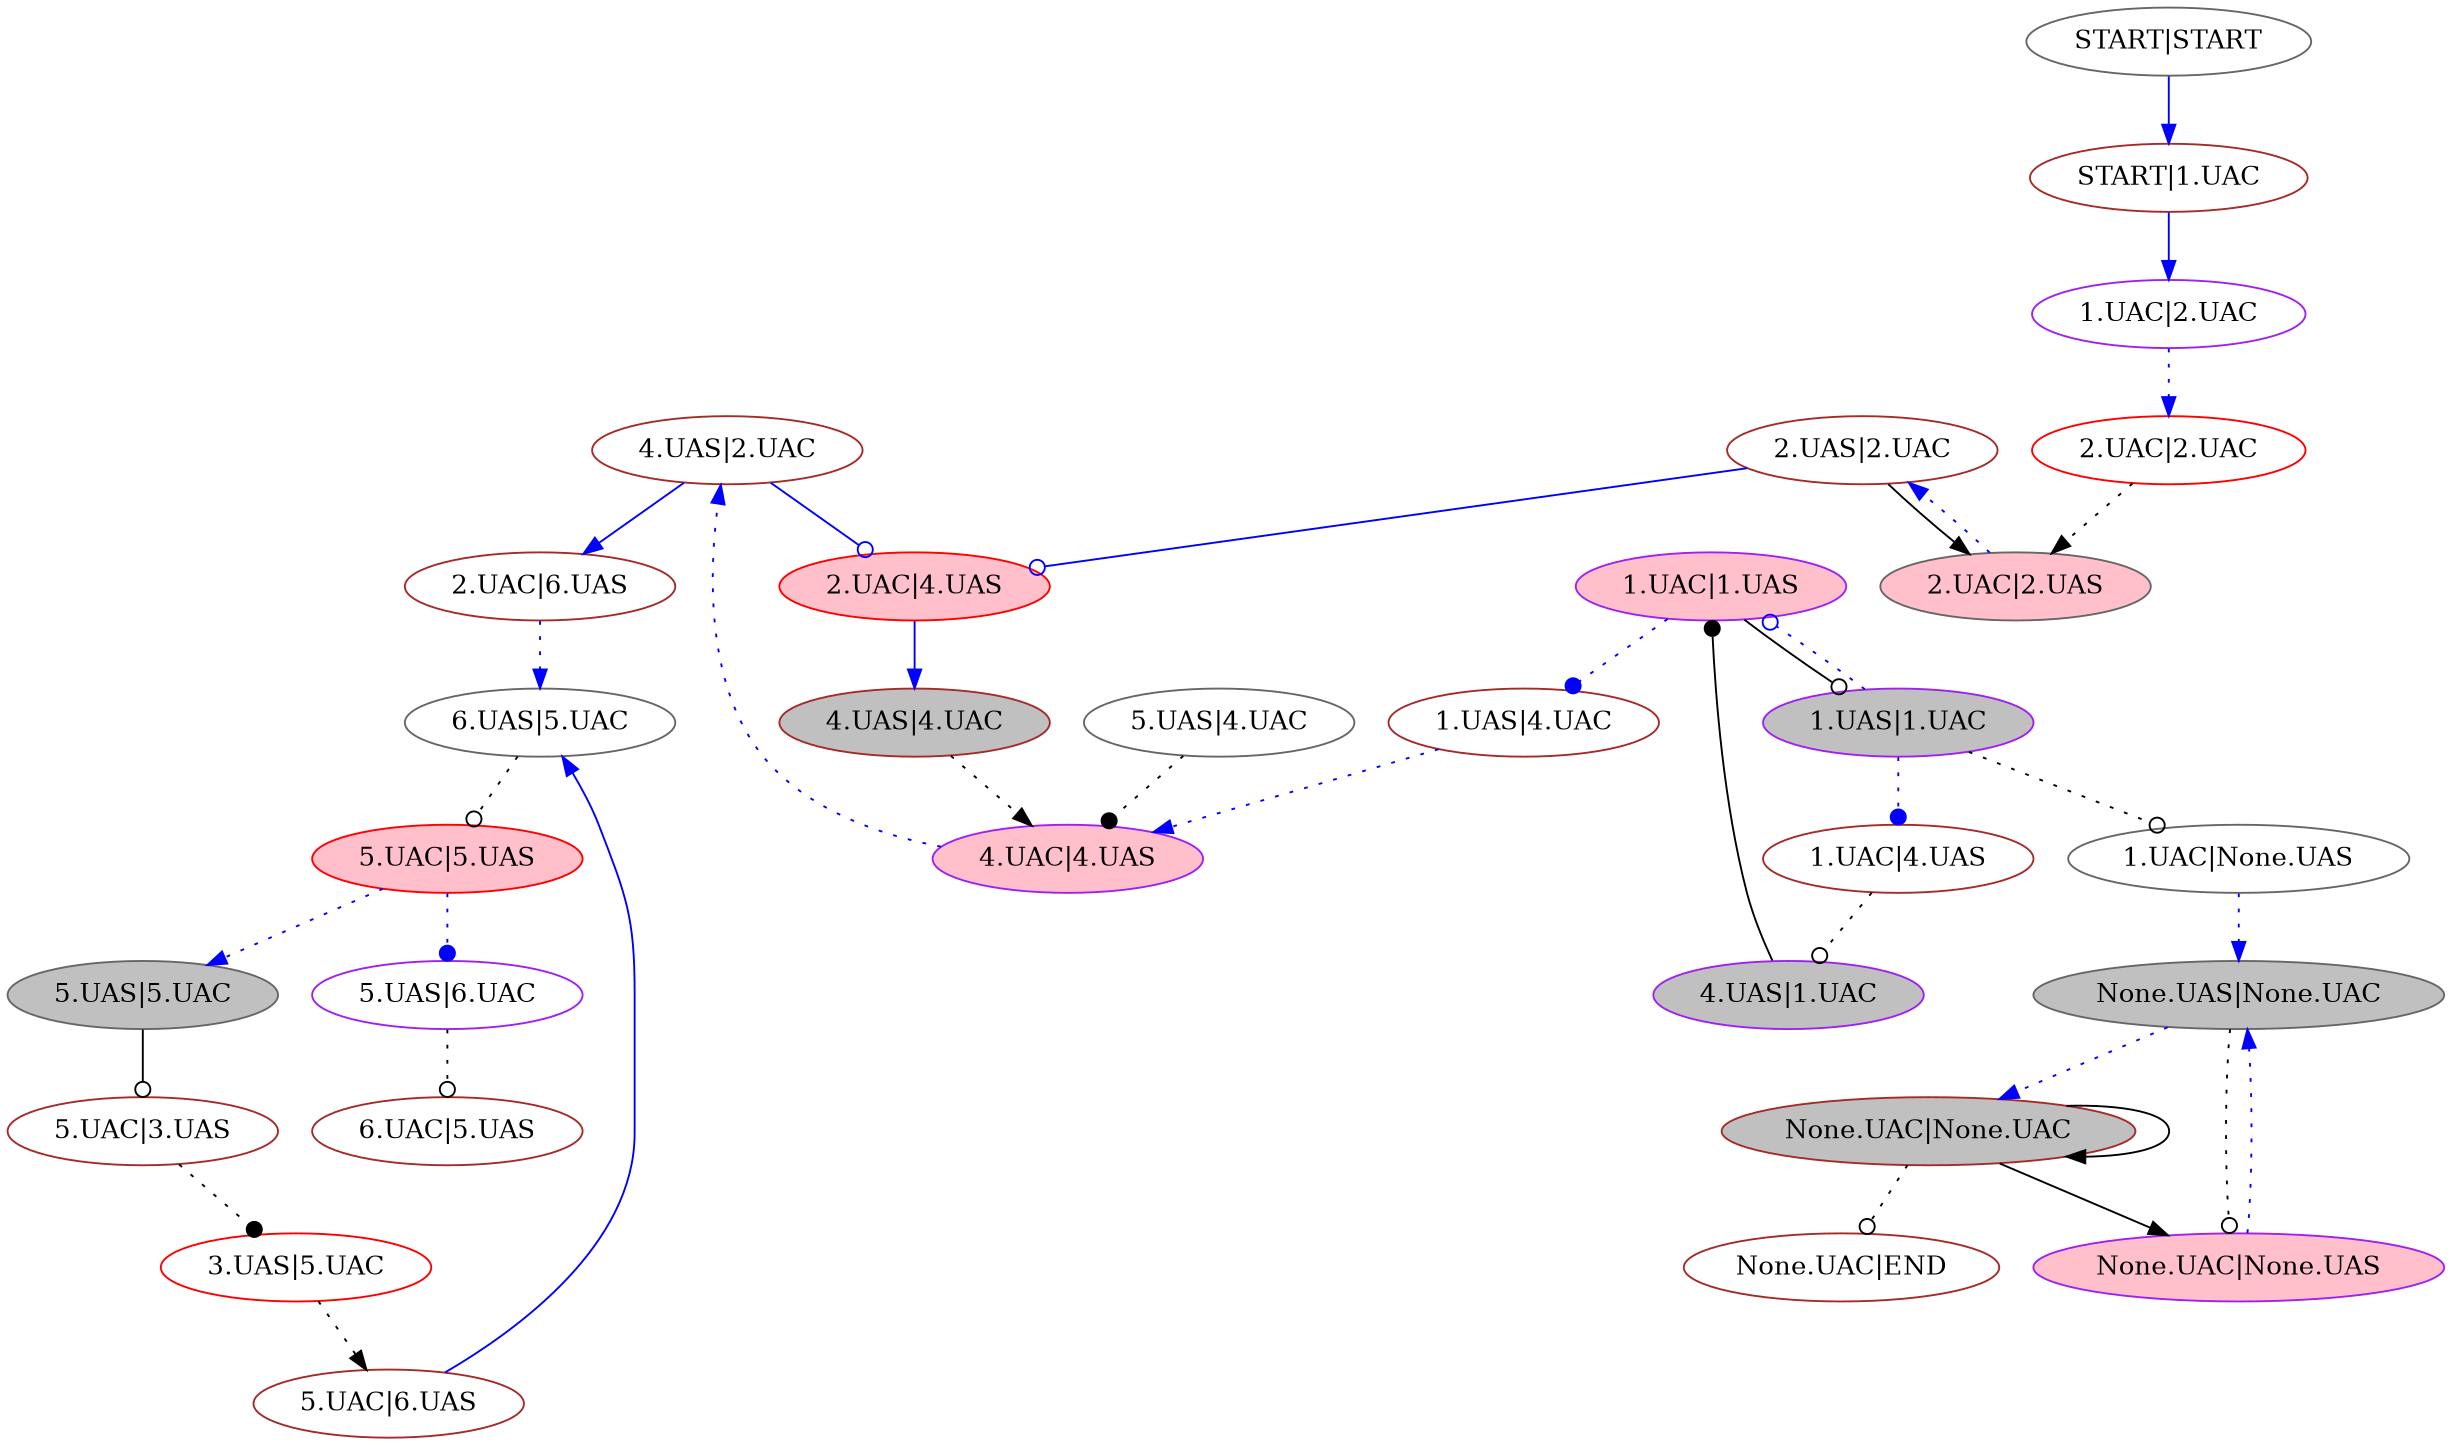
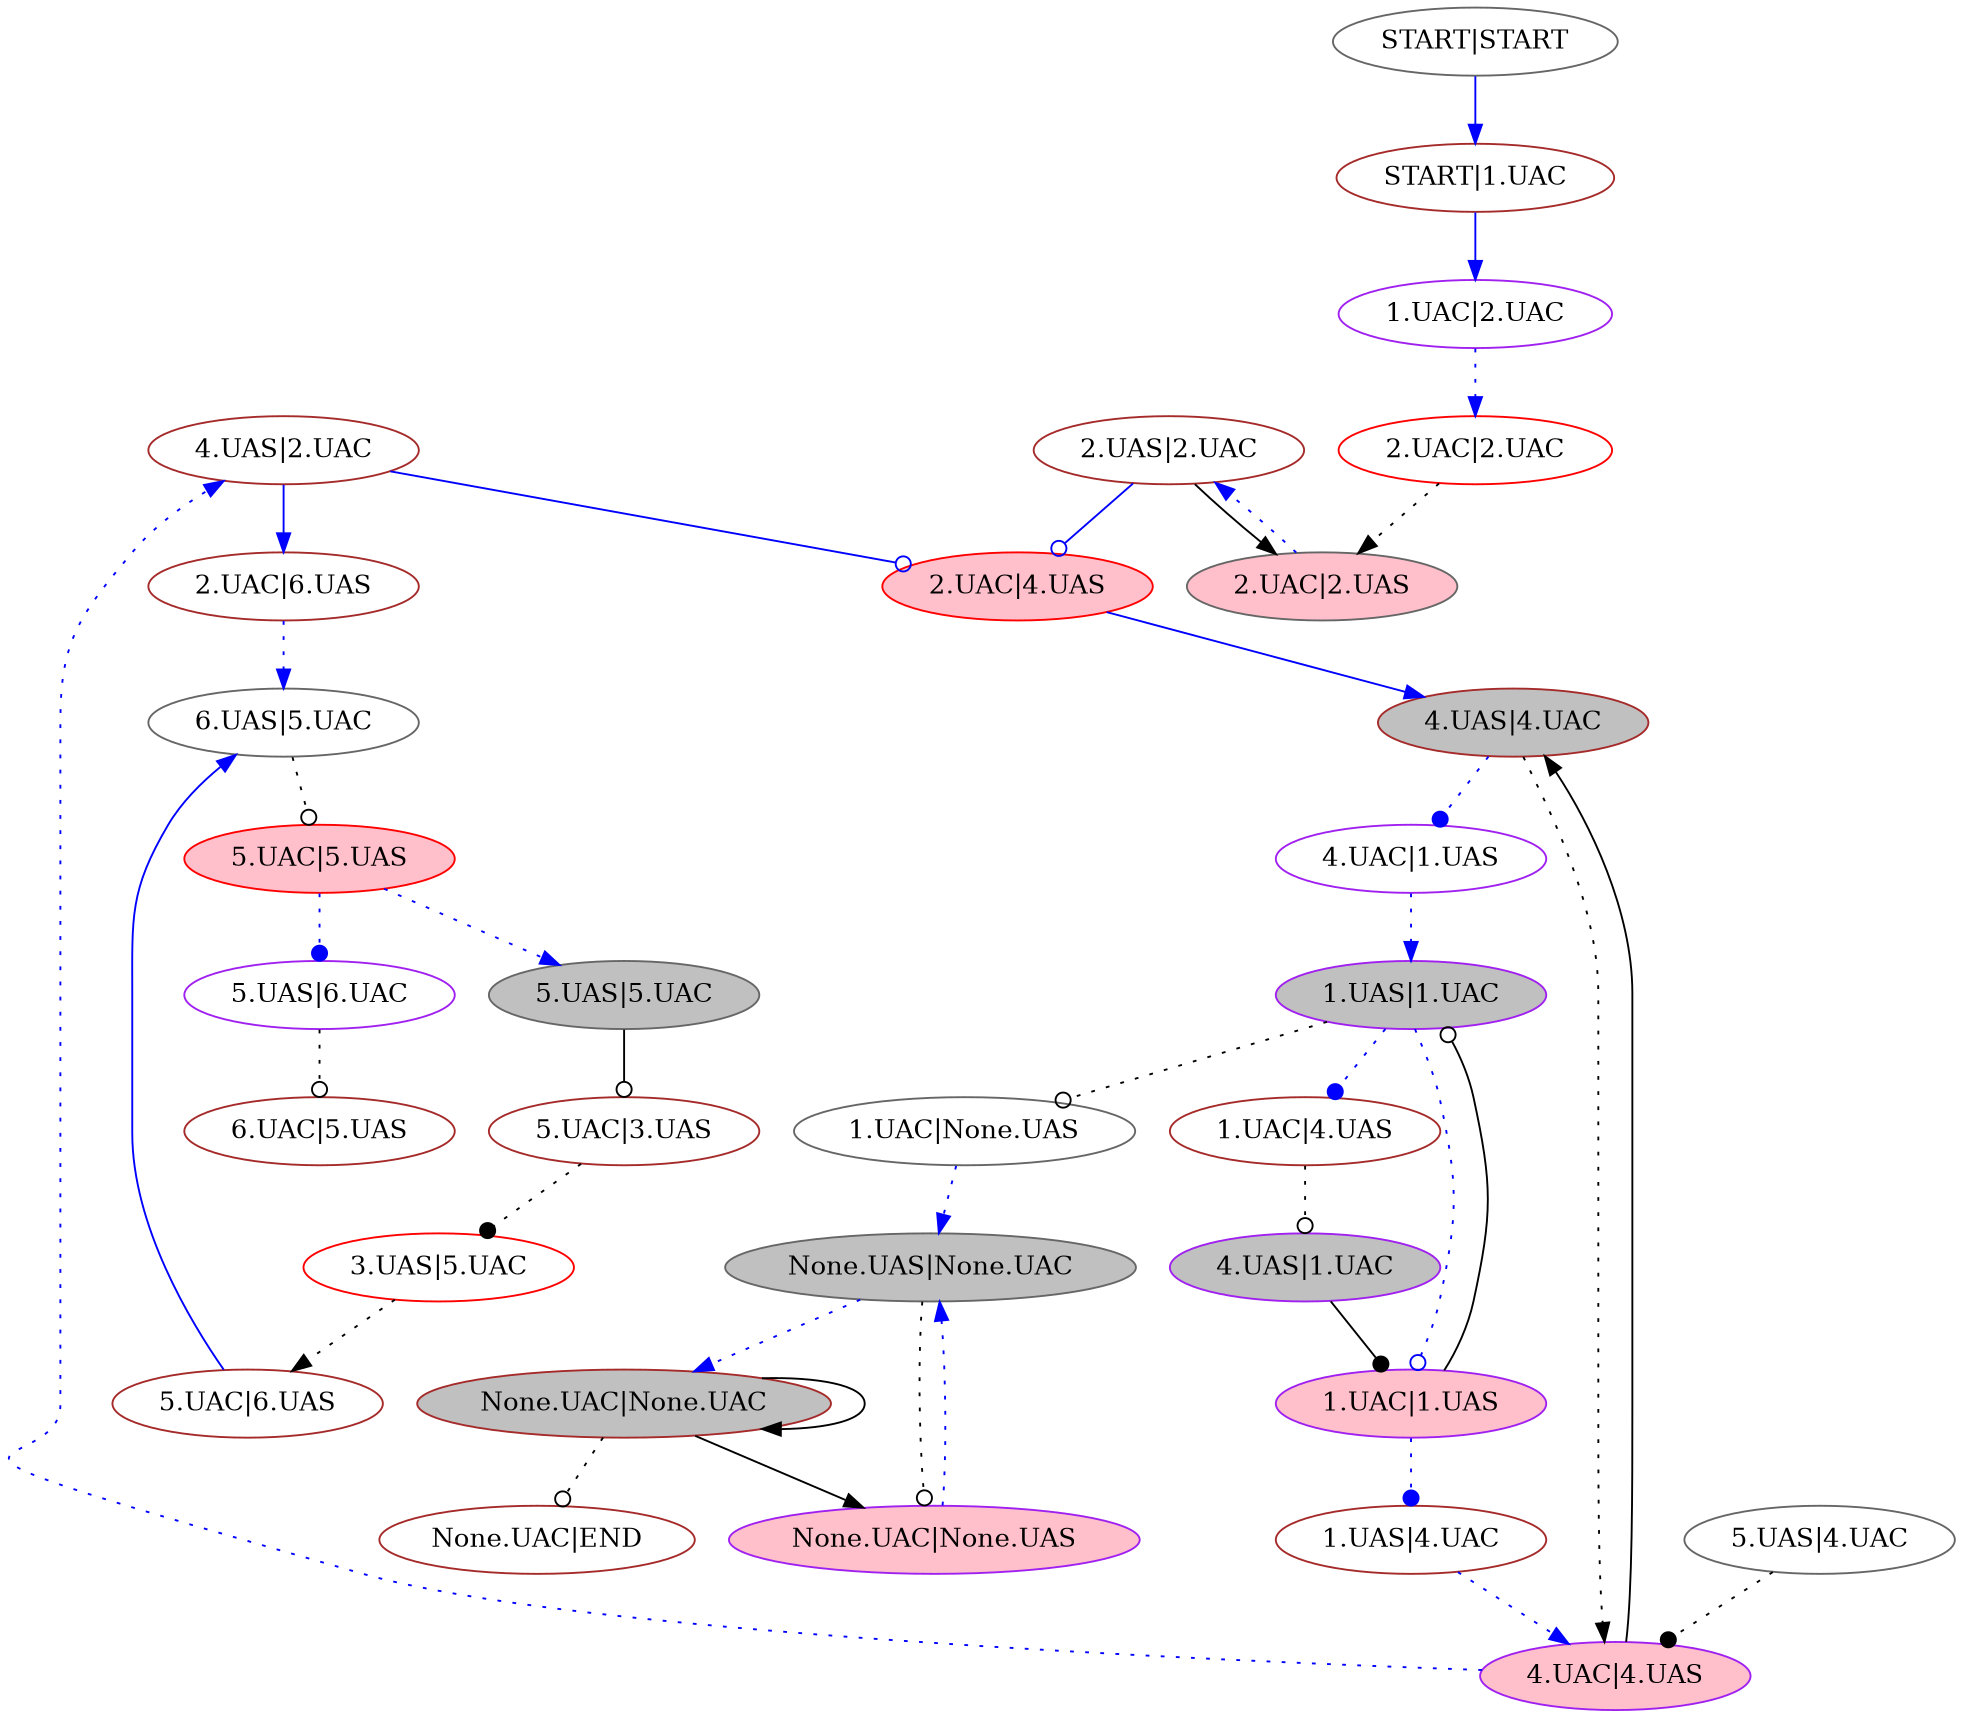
node "4.UAC|1.UAS": added
edge "4.UAC|4.UAS" -> "4.UAS|4.UAC": added
